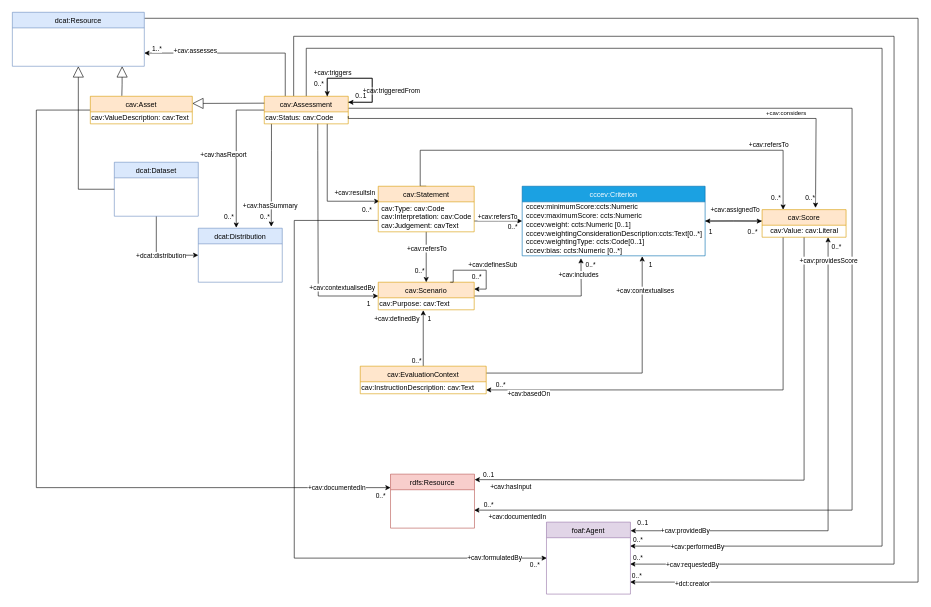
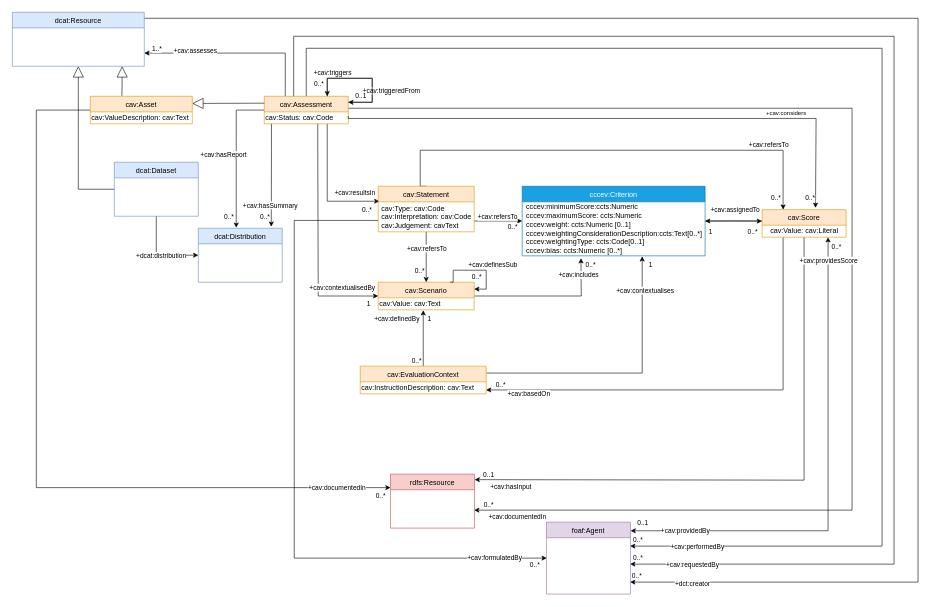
node "cav:Purpose: cav:Text": label "cav:Purpose: cav:Text" -> "cav:Value: cav:Text"
